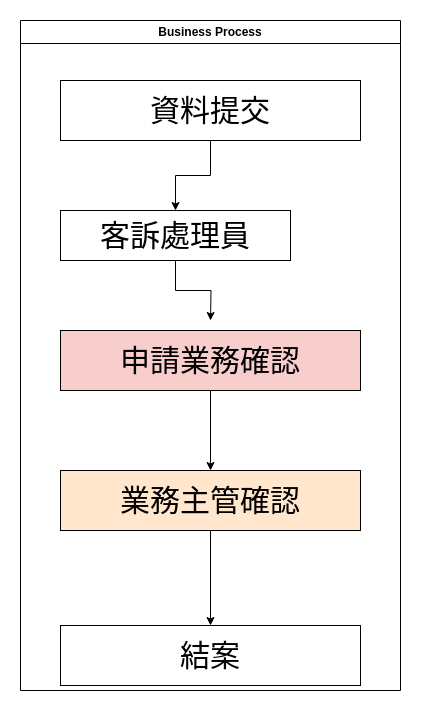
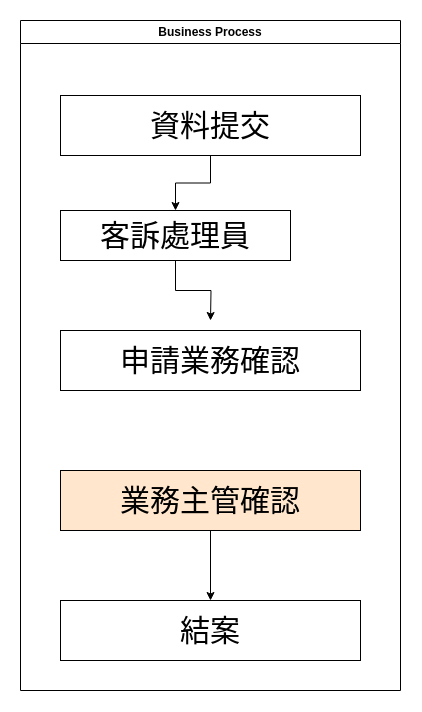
node "資料提交": moved (211, 111) -> (211, 126)
node "申請業務確認": fillcolor #f8cecc -> #ffffff
edge "申請業務確認" -> "業務主管確認": removed
node "結案": moved (211, 656) -> (211, 631)
